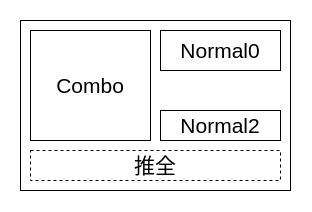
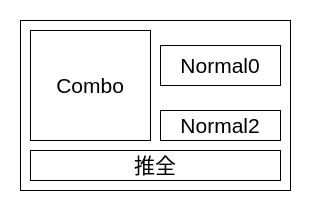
node "Normal0": moved (221, 51) -> (221, 66)
node "推全": style dashed -> solid
